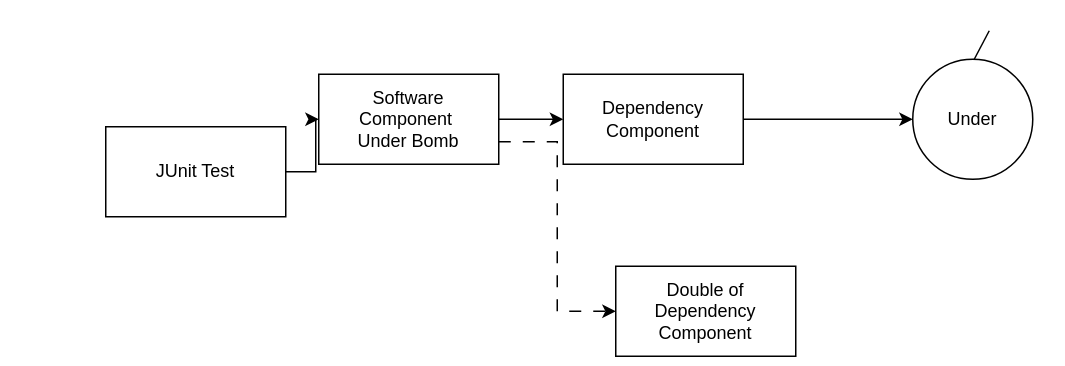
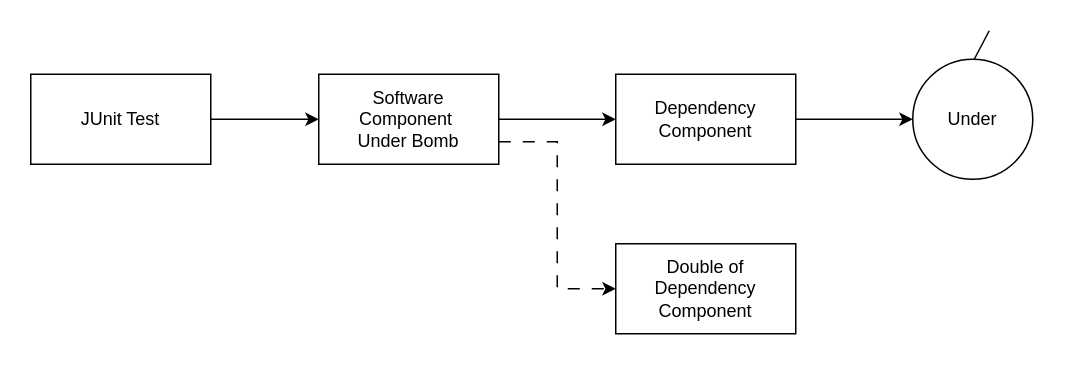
node "Dependency Component": moved (653, 119) -> (706, 119)
node "JUnit Test": moved (196, 172) -> (121, 119)
node "Double of Dependency Component": moved (706, 311) -> (706, 289)
